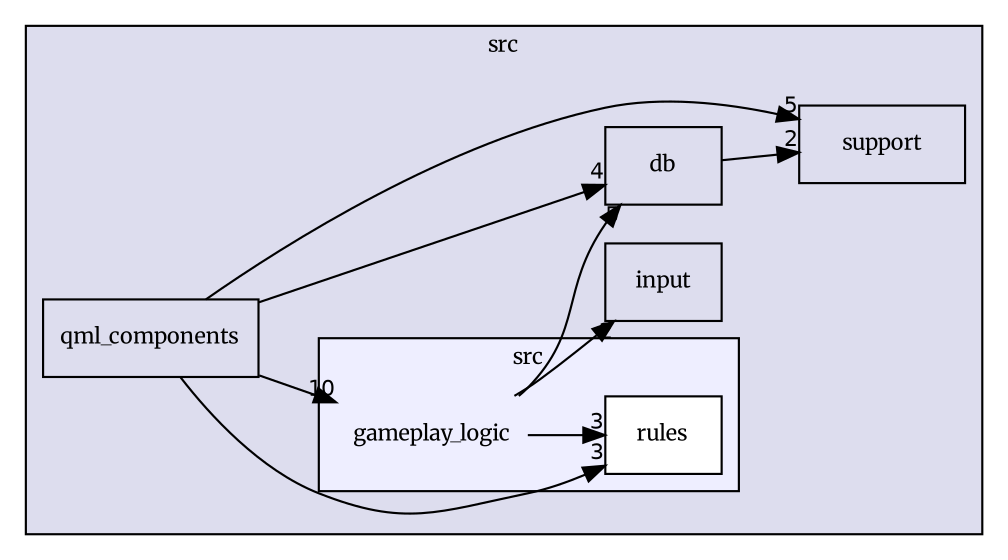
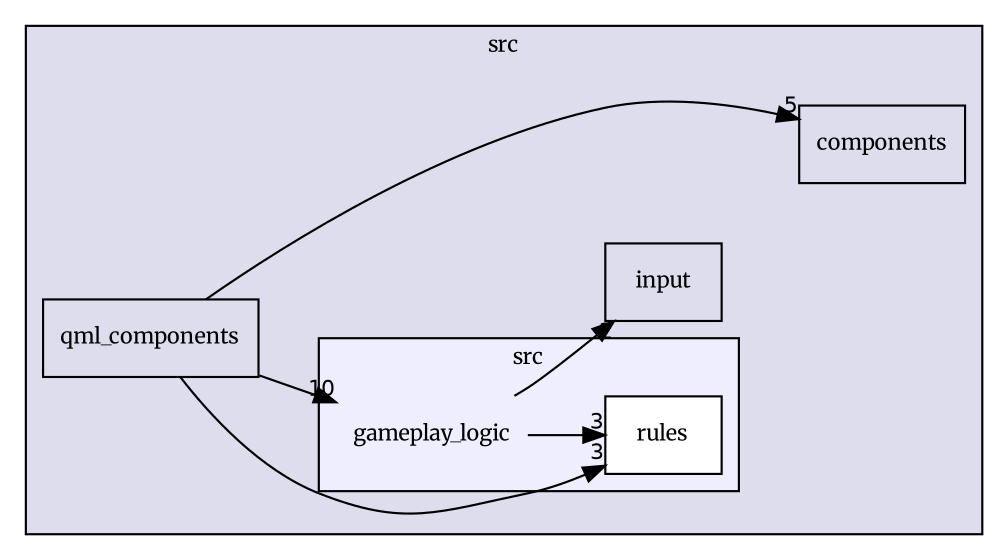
node "support": label "support" -> "components"
node "db": removed
